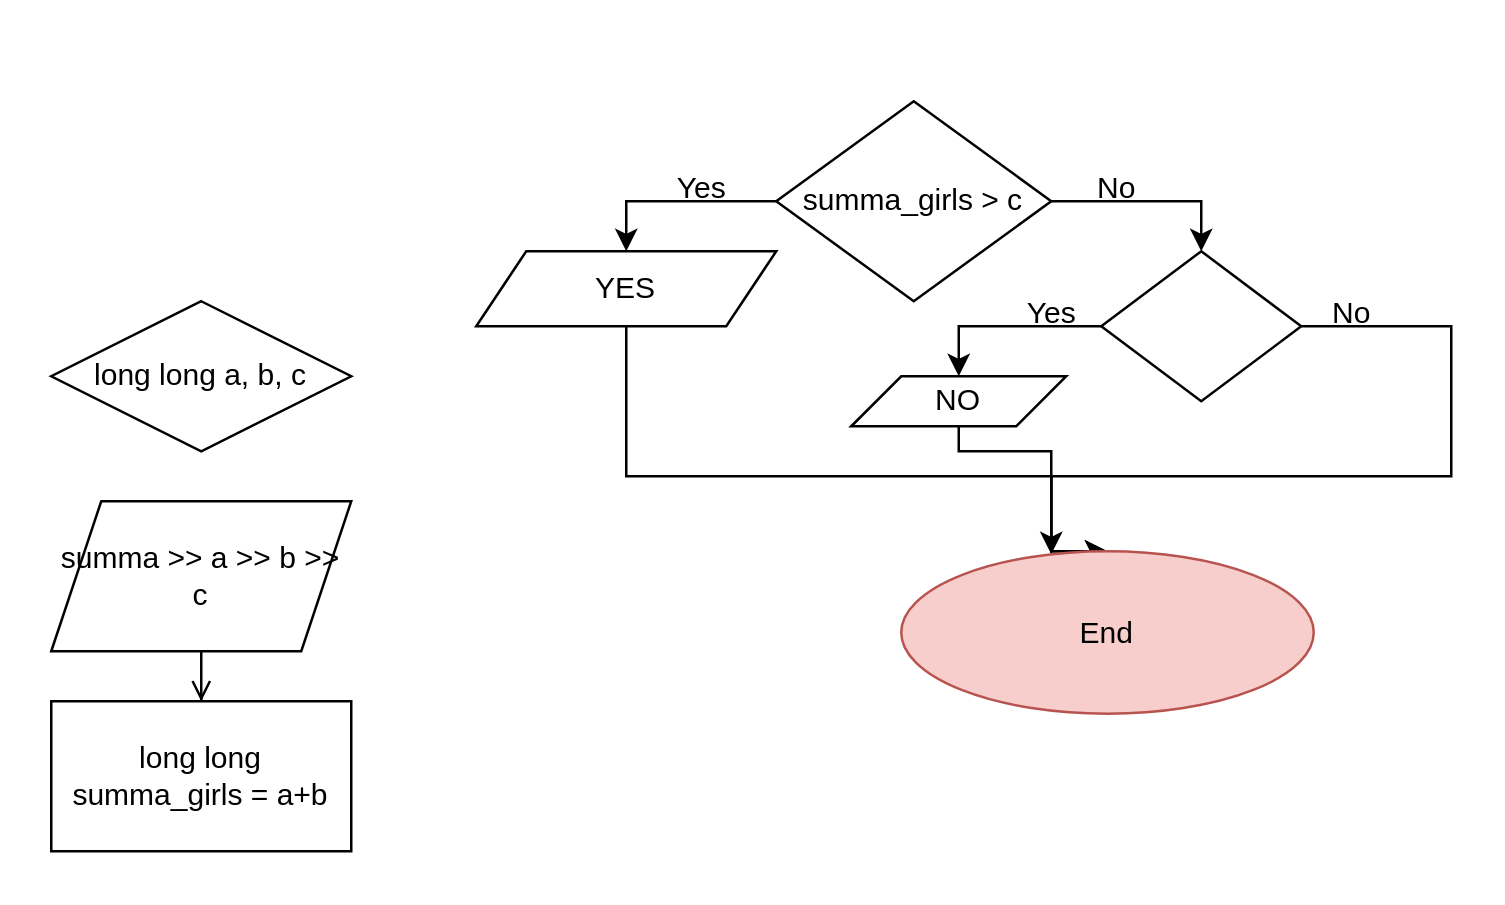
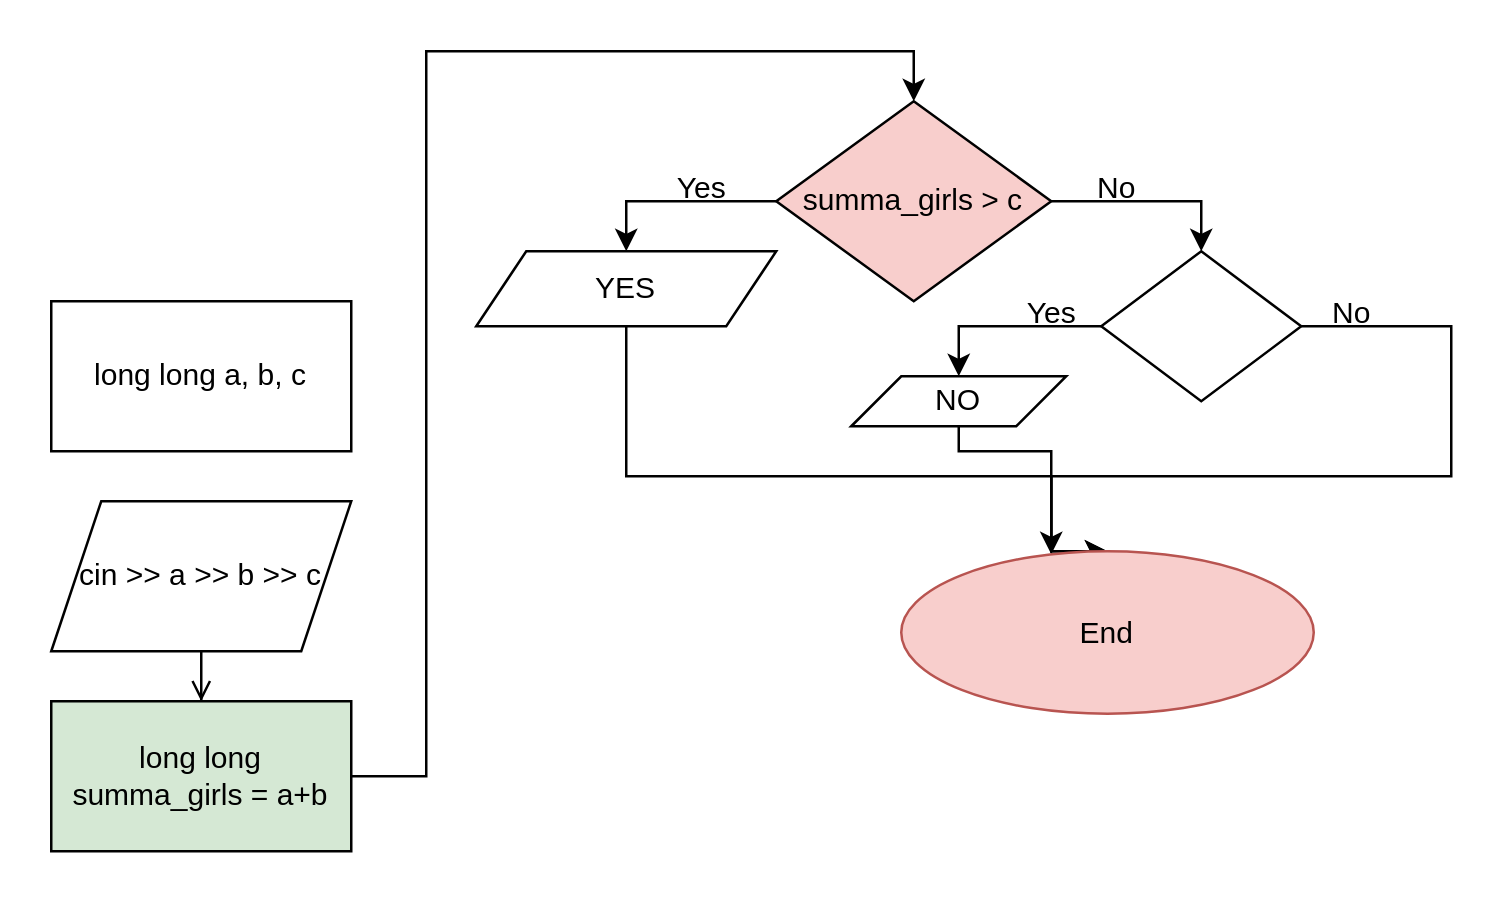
edge "long long summa_girls = a+b" -> "summa_girls > c": added
node "summa_girls > c": fillcolor #ffffff -> #f8cecc
node "long long a, b, c": shape diamond -> rectangle
node "summa >> a >> b >> c": label "summa >> a >> b >> c" -> "cin >> a >> b >> c"
node "long long summa_girls = a+b": fillcolor #ffffff -> #d5e8d4
